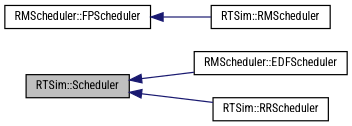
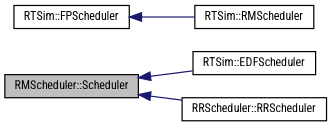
node "RMScheduler::FPScheduler": label "RMScheduler::FPScheduler" -> "RTSim::FPScheduler"
node "RMScheduler::EDFScheduler": label "RMScheduler::EDFScheduler" -> "RTSim::EDFScheduler"
node "RTSim::Scheduler": label "RTSim::Scheduler" -> "RMScheduler::Scheduler"
node "RTSim::RRScheduler": label "RTSim::RRScheduler" -> "RRScheduler::RRScheduler"
